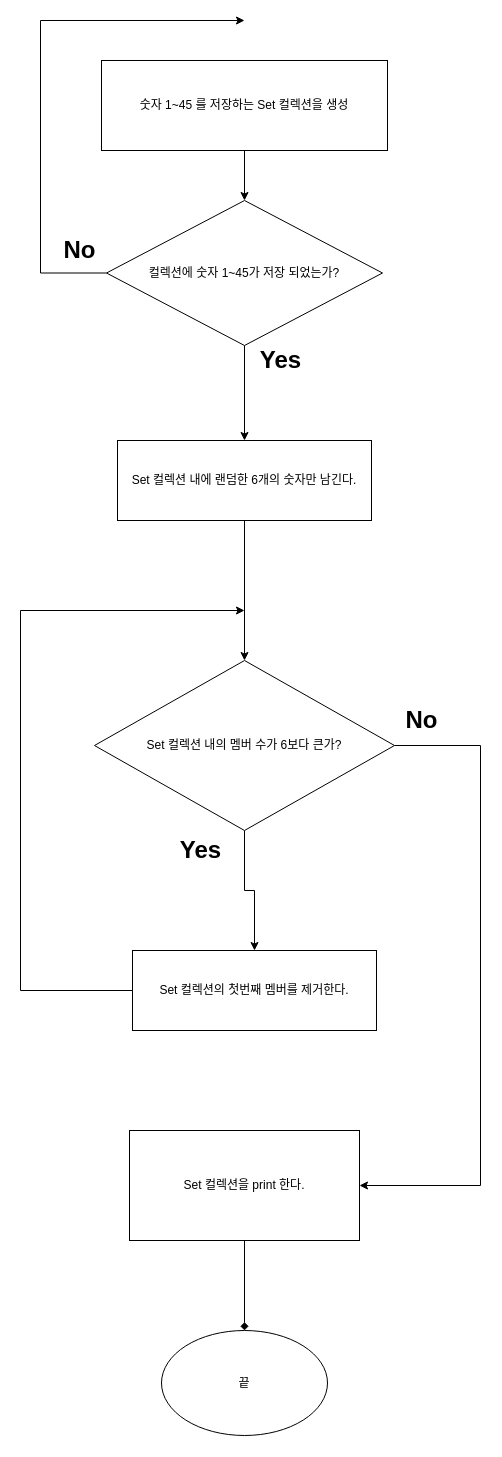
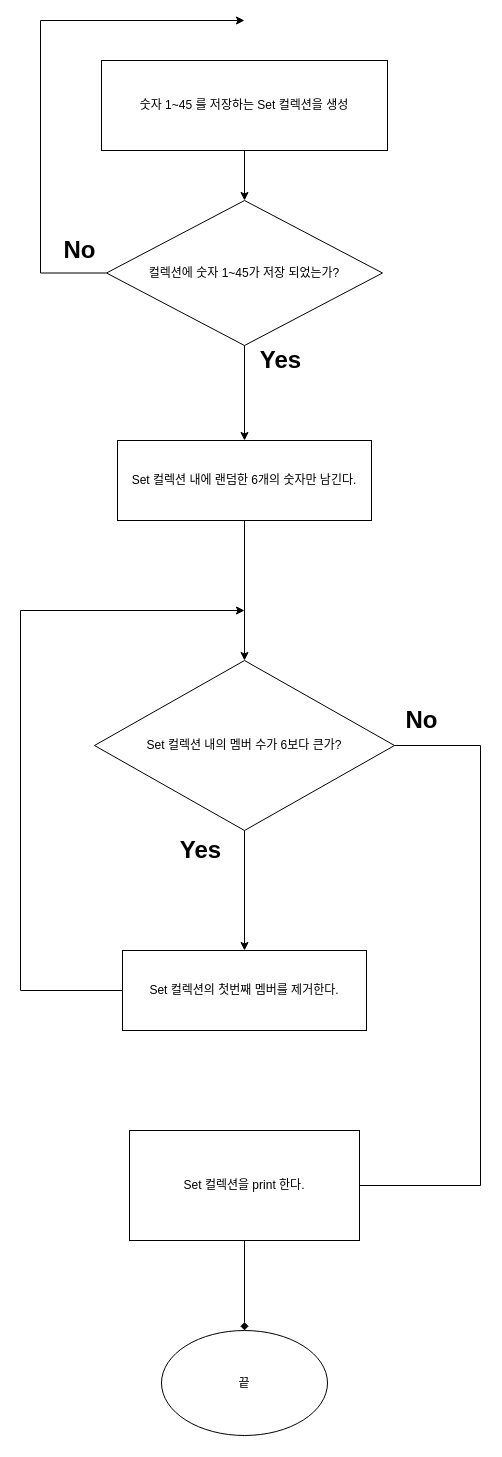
node "Set 컬렉션의 첫번째 멤버를 제거한다.": moved (255, 991) -> (245, 991)
edge "Set 컬렉션 내의 멤버 수가 6보다 큰가?" -> "Set 컬렉션을 print 한다.": arrowhead classic -> none
